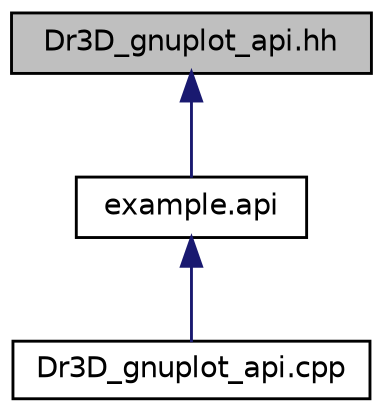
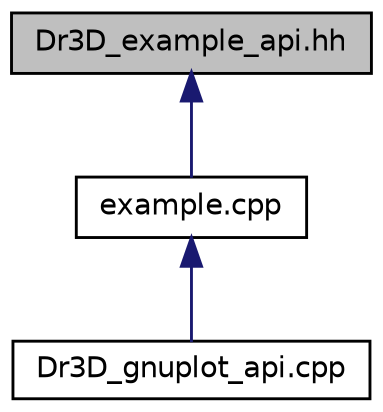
node "Dr3D_gnuplot_api.hh": label "Dr3D_gnuplot_api.hh" -> "Dr3D_example_api.hh"
node "example.api": label "example.api" -> "example.cpp"
